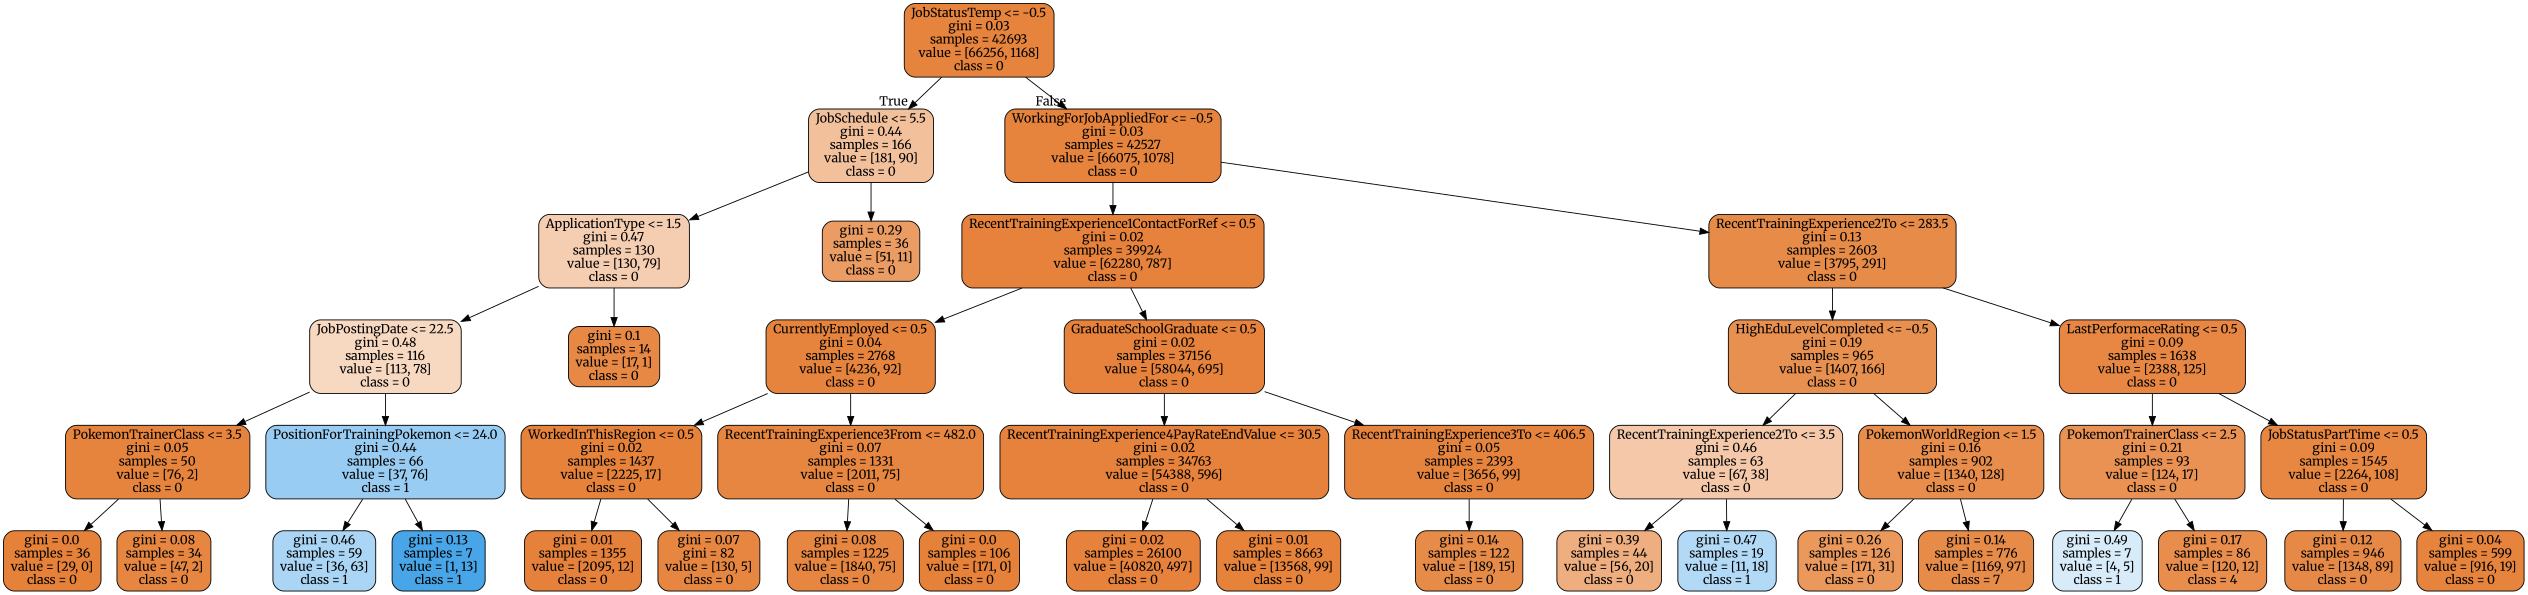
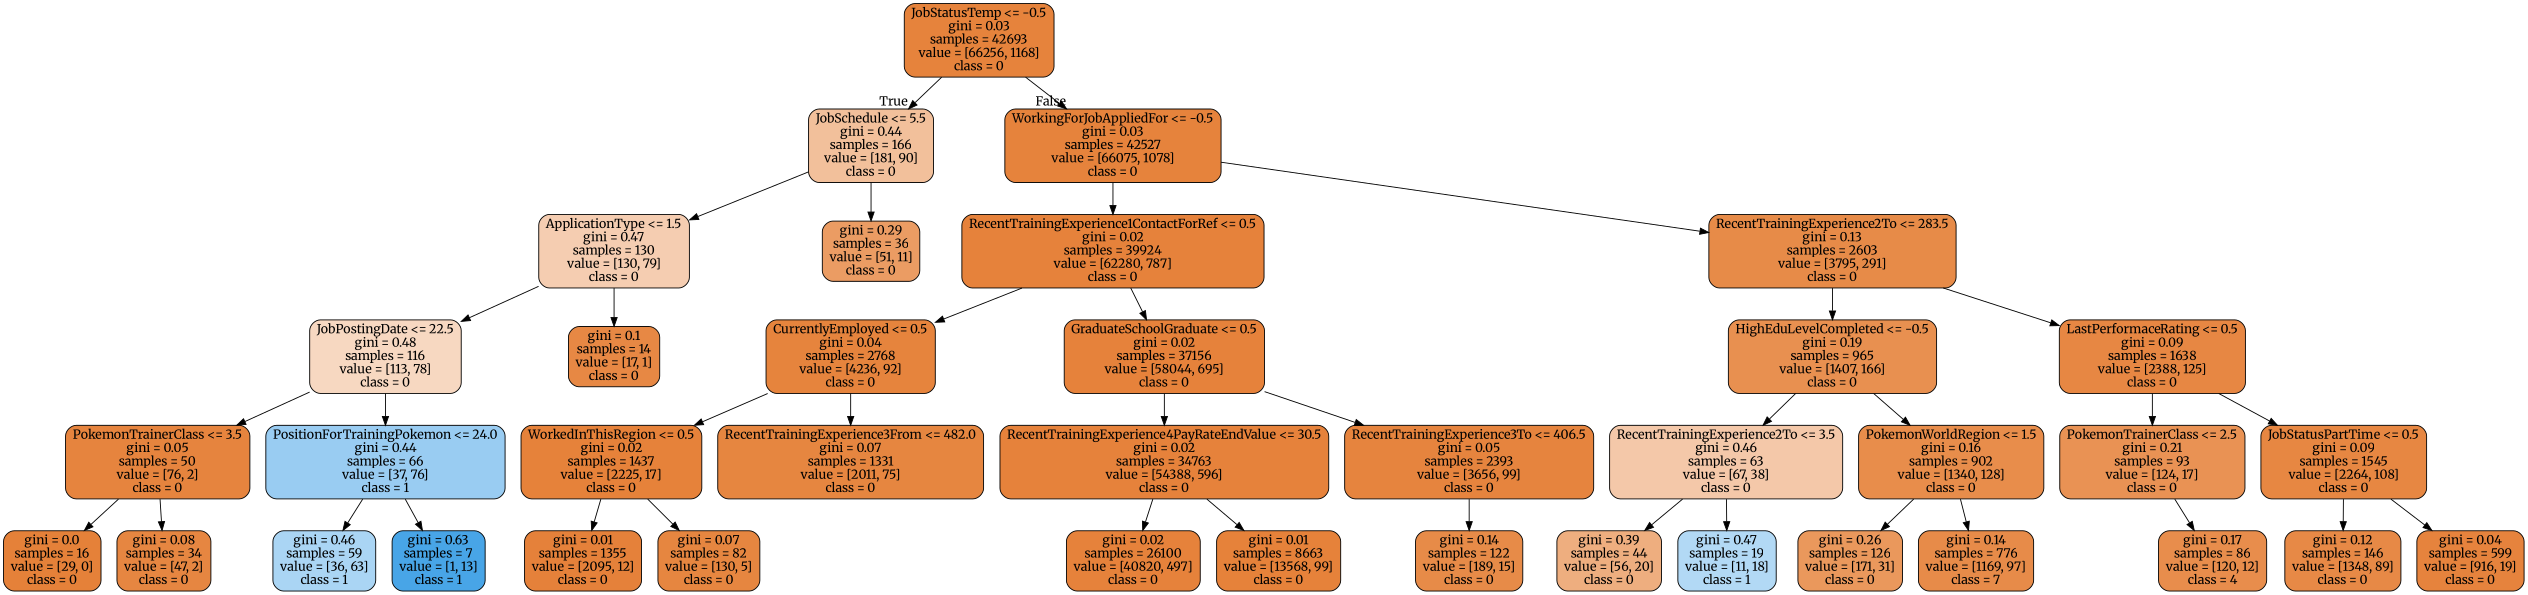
node "gini = 0.0 samples = 36 value = [29, 0] class = 0": label "gini = 0.0 samples = 36 value = [29, 0] class = 0" -> "gini = 0.0 samples = 16 value = [29, 0] class = 0"
node "gini = 0.13 samples = 7 value = [1, 13] class = 1": label "gini = 0.13 samples = 7 value = [1, 13] class = 1" -> "gini = 0.63 samples = 7 value = [1, 13] class = 1"
node "gini = 0.07 gini = 82 value = [130, 5] class = 0": label "gini = 0.07 gini = 82 value = [130, 5] class = 0" -> "gini = 0.07 samples = 82 value = [130, 5] class = 0"
node "gini = 0.08 samples = 1225 value = [1840, 75] class = 0": removed
node "gini = 0.0 samples = 106 value = [171, 0] class = 0": removed
node "gini = 0.49 samples = 7 value = [4, 5] class = 1": removed
node "gini = 0.12 samples = 946 value = [1348, 89] class = 0": label "gini = 0.12 samples = 946 value = [1348, 89] class = 0" -> "gini = 0.12 samples = 146 value = [1348, 89] class = 0"
